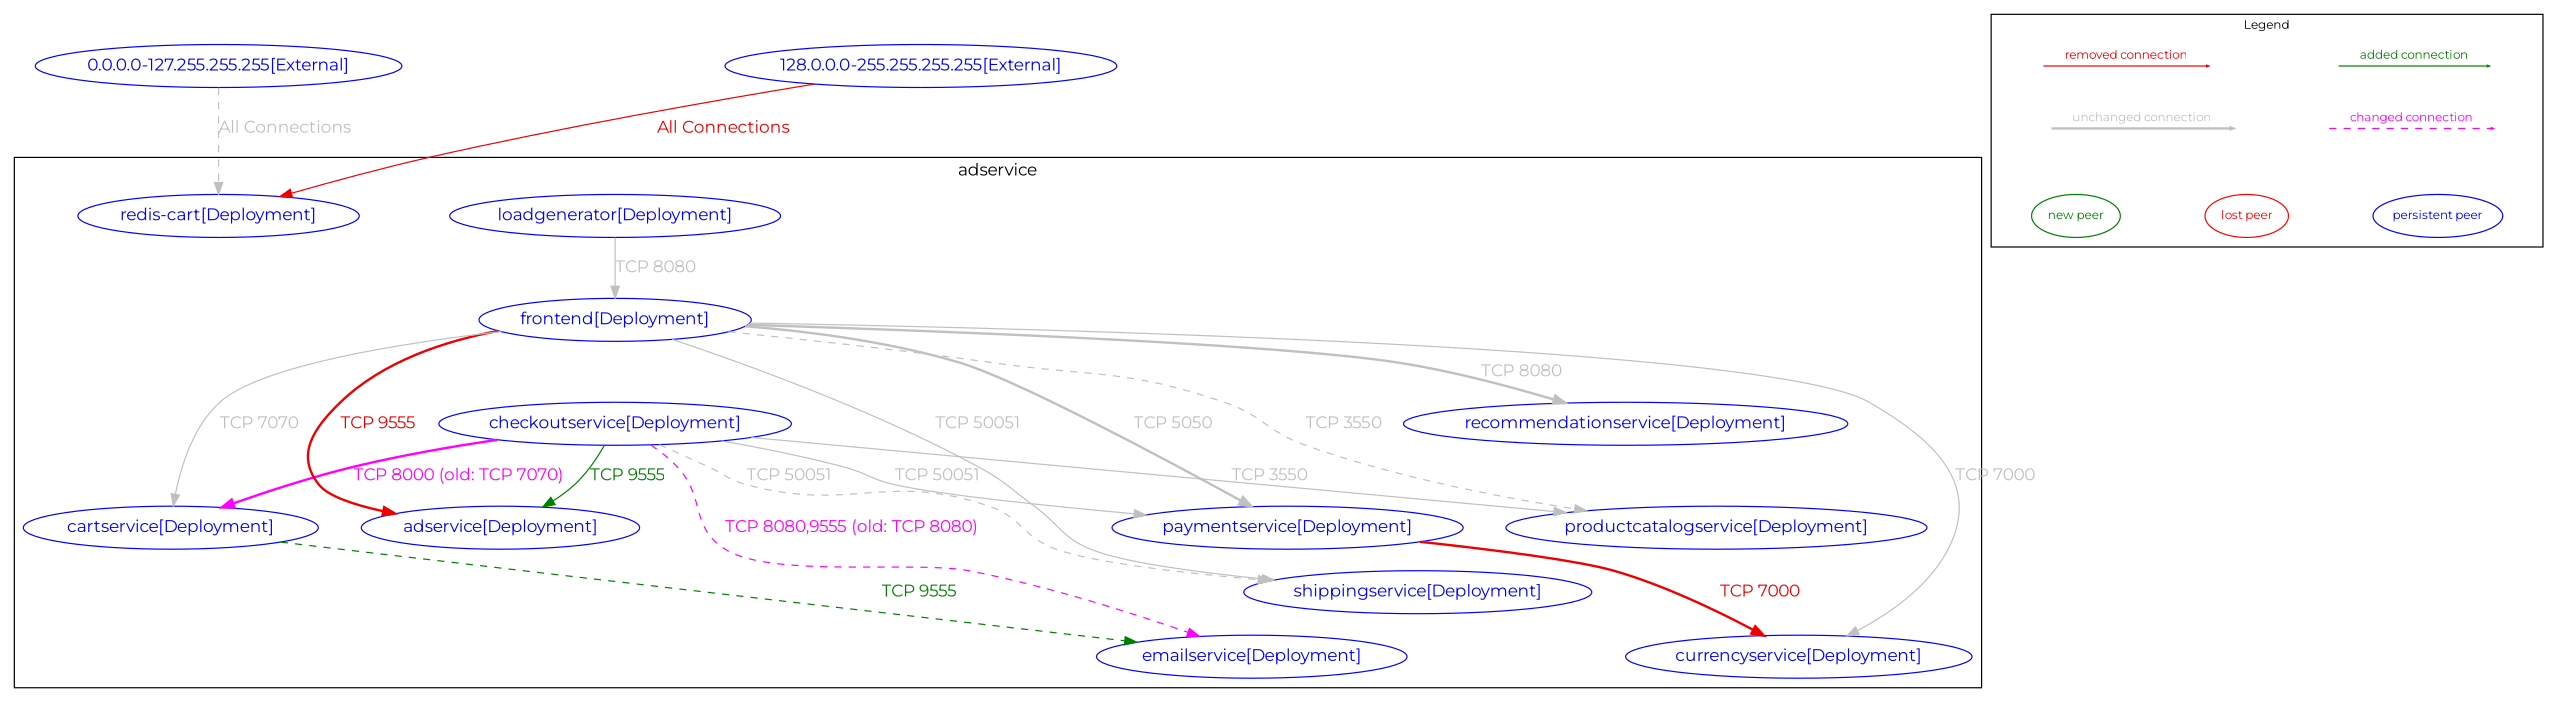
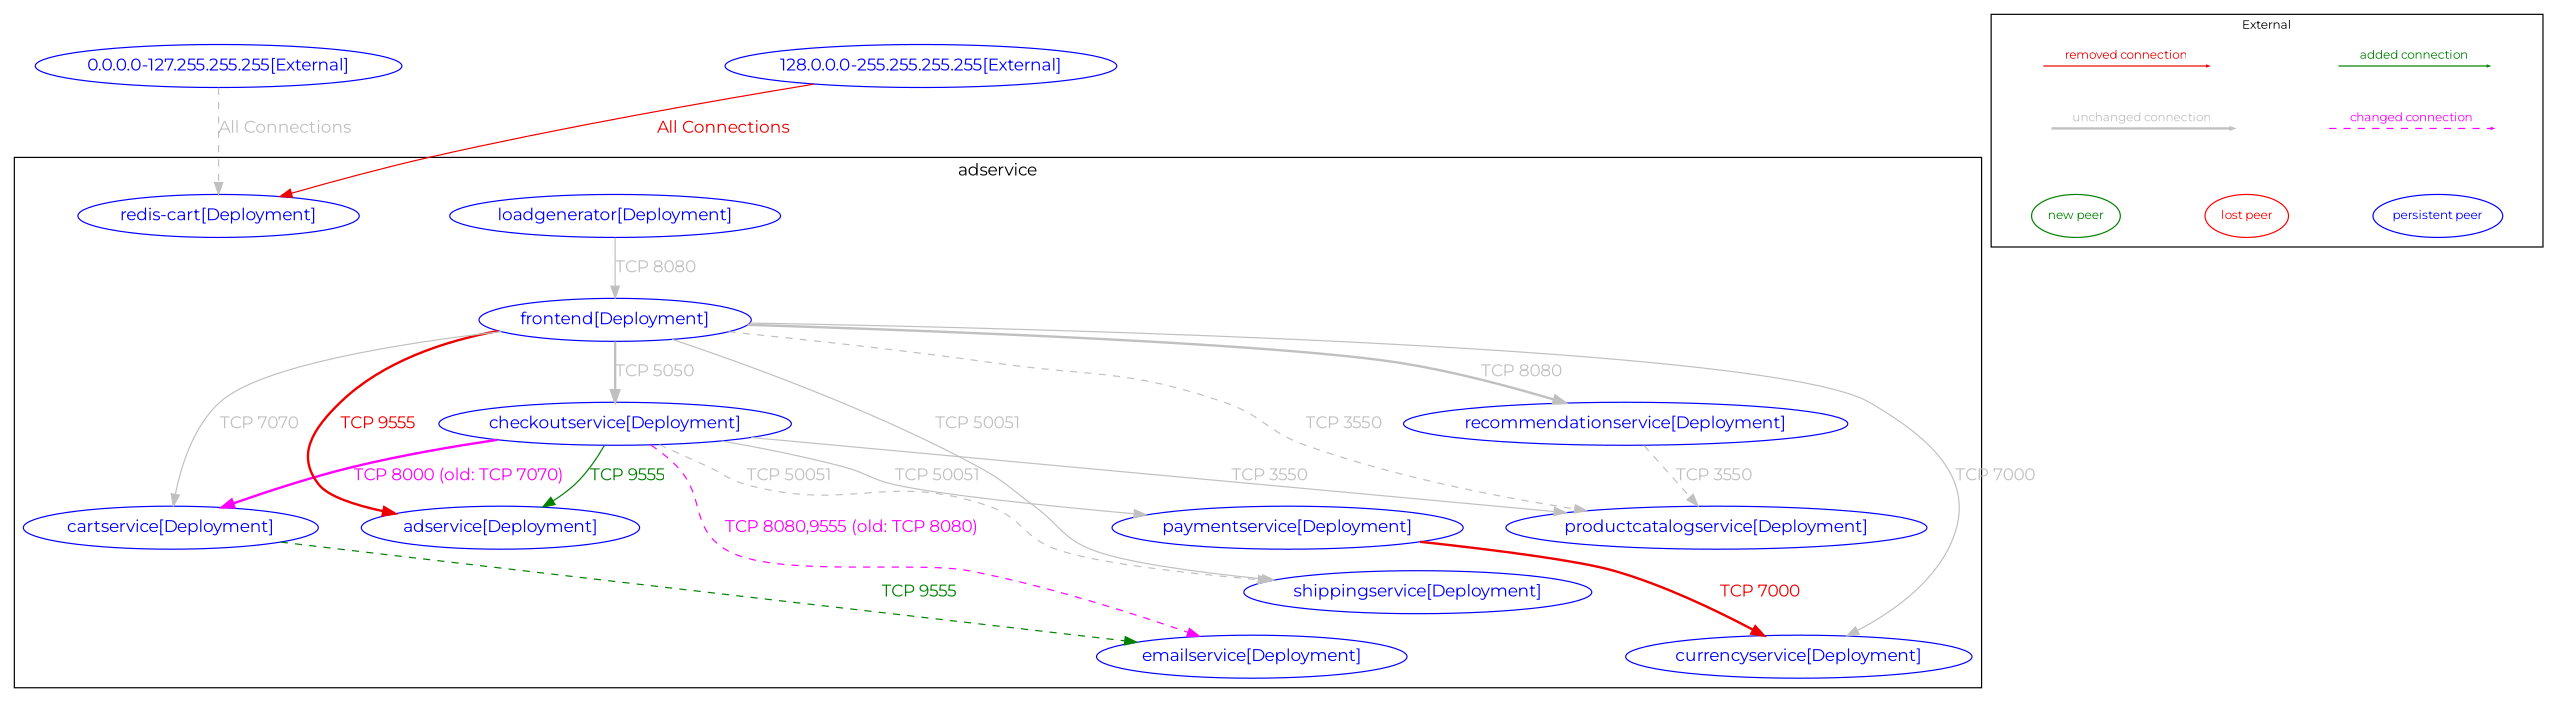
cluster "Legend": label "Legend" -> "External"
edge "frontend[Deployment]" -> "paymentservice[Deployment]": now "frontend[Deployment]" -> "checkoutservice[Deployment]"
edge "recommendationservice[Deployment]" -> "productcatalogservice[Deployment]": added, label "TCP 3550"
